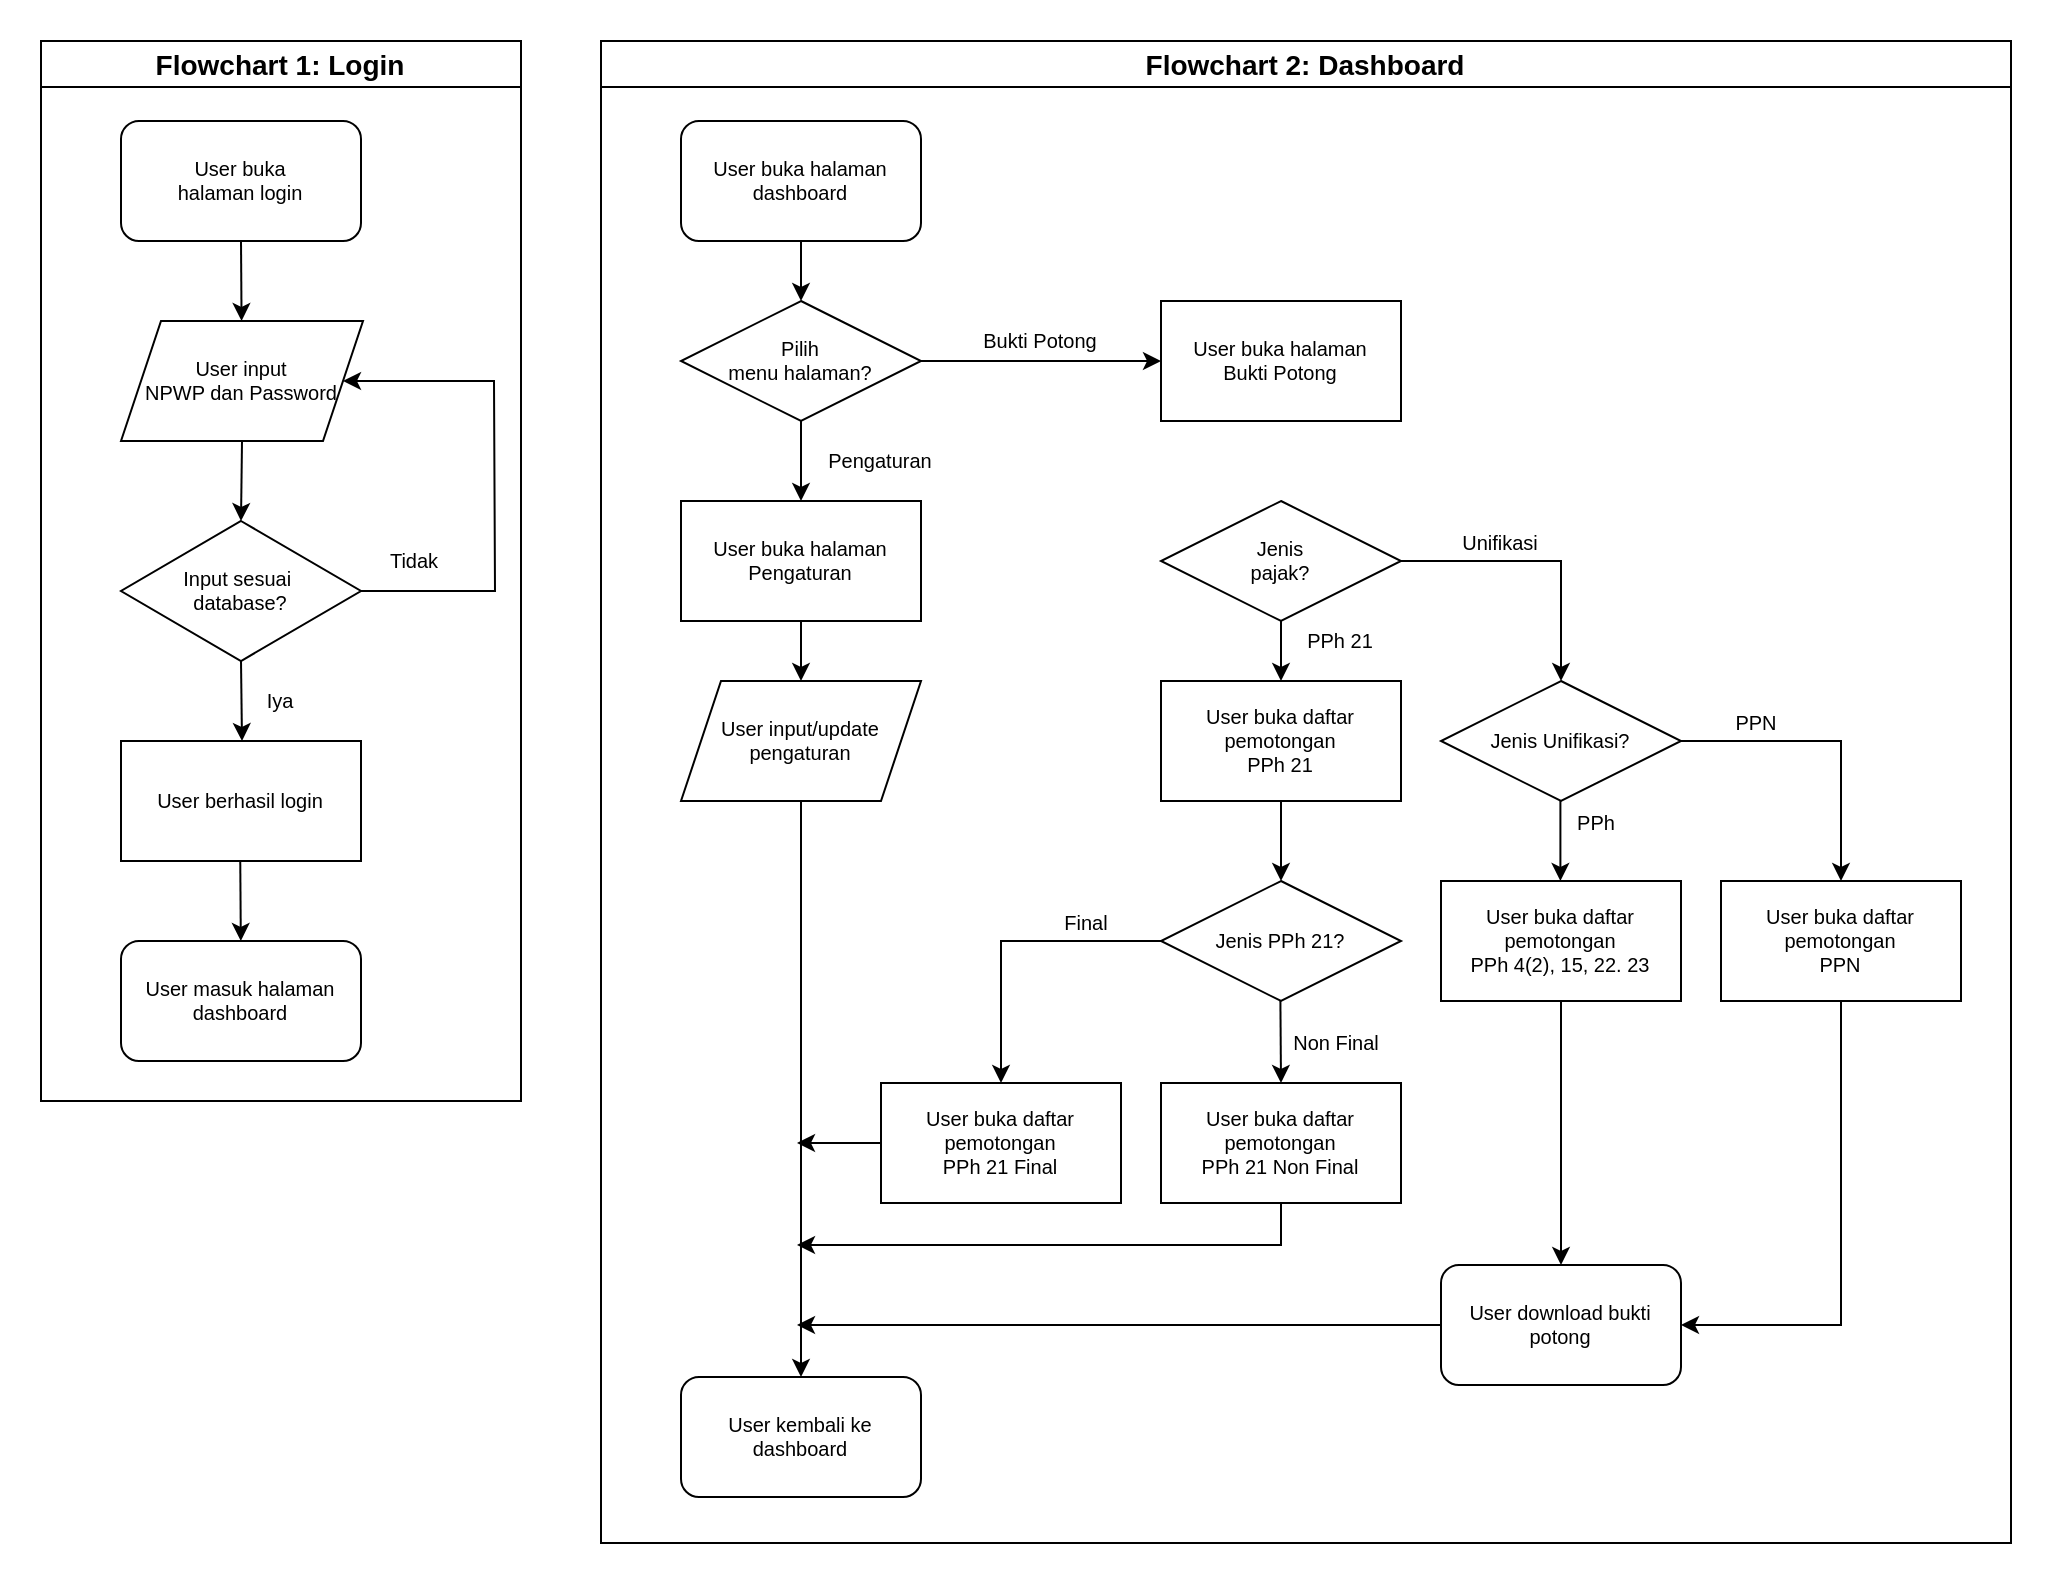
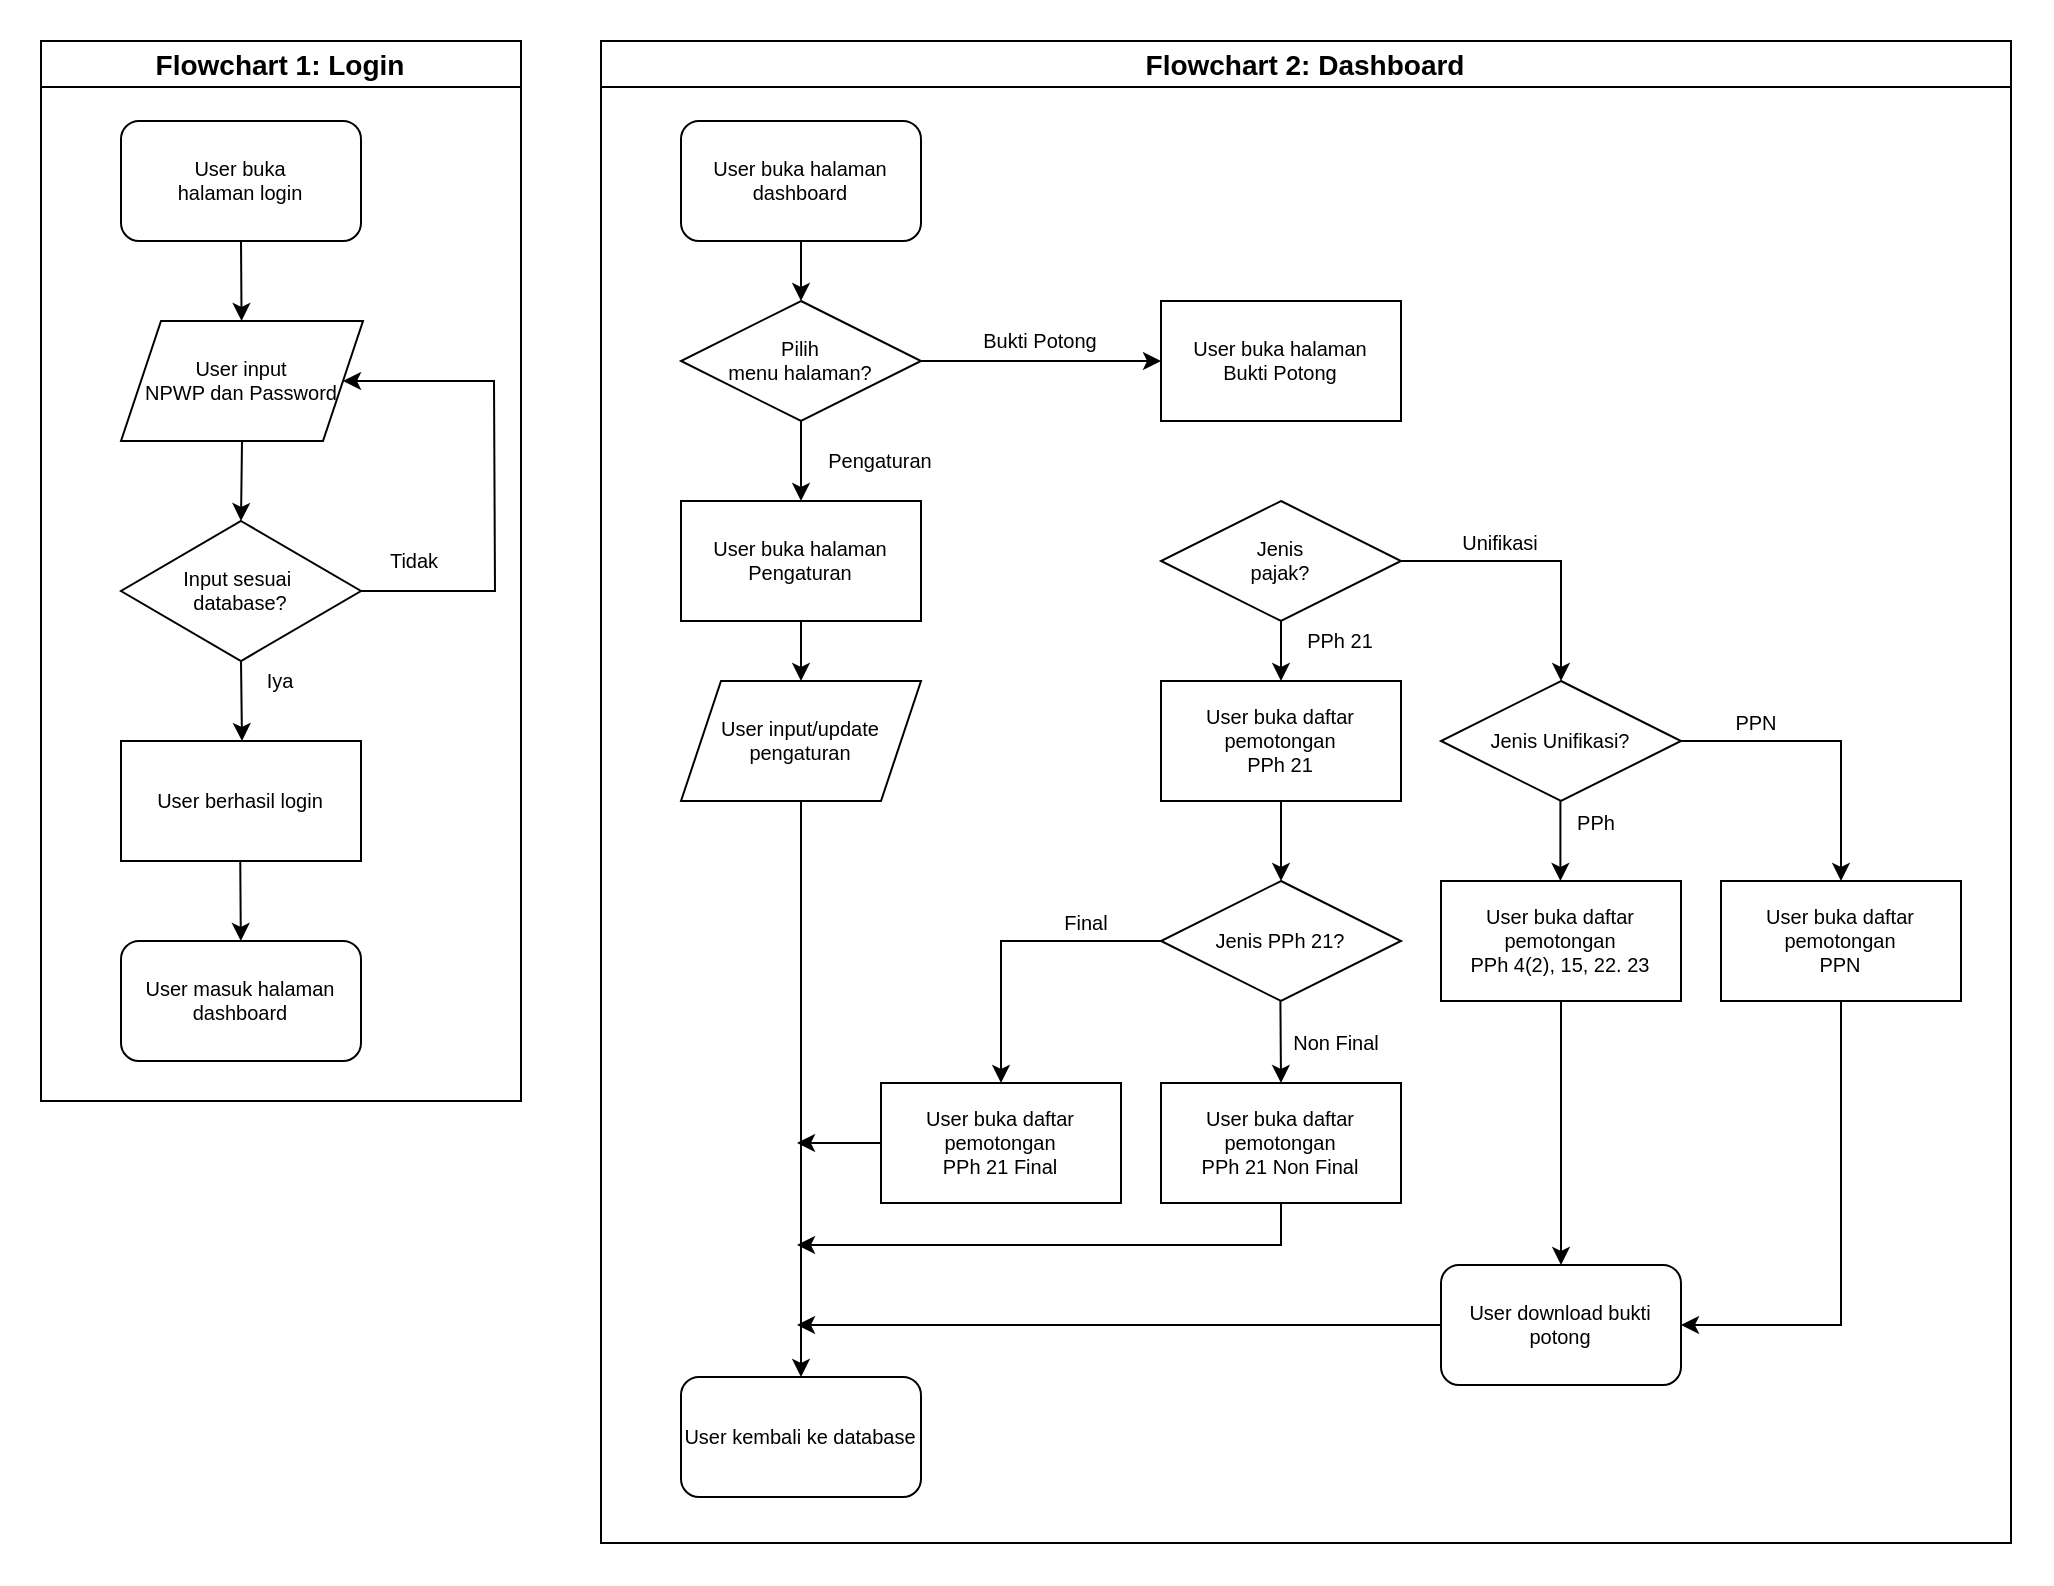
node "Iya": moved (281, 701) -> (281, 681)
node "User kembali ke dashboard": label "User kembali ke dashboard" -> "User kembali ke database"
